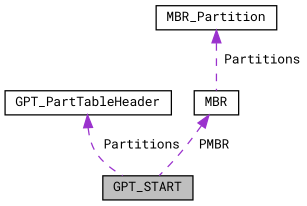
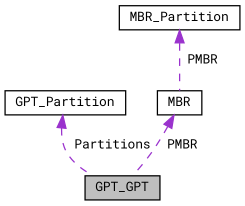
edge "MBR" -> "MBR_Partition": label " Partitions" -> " PMBR"
node "GPT_PartTableHeader": label "GPT_PartTableHeader" -> "GPT_Partition"
node "GPT_START": label "GPT_START" -> "GPT_GPT"
